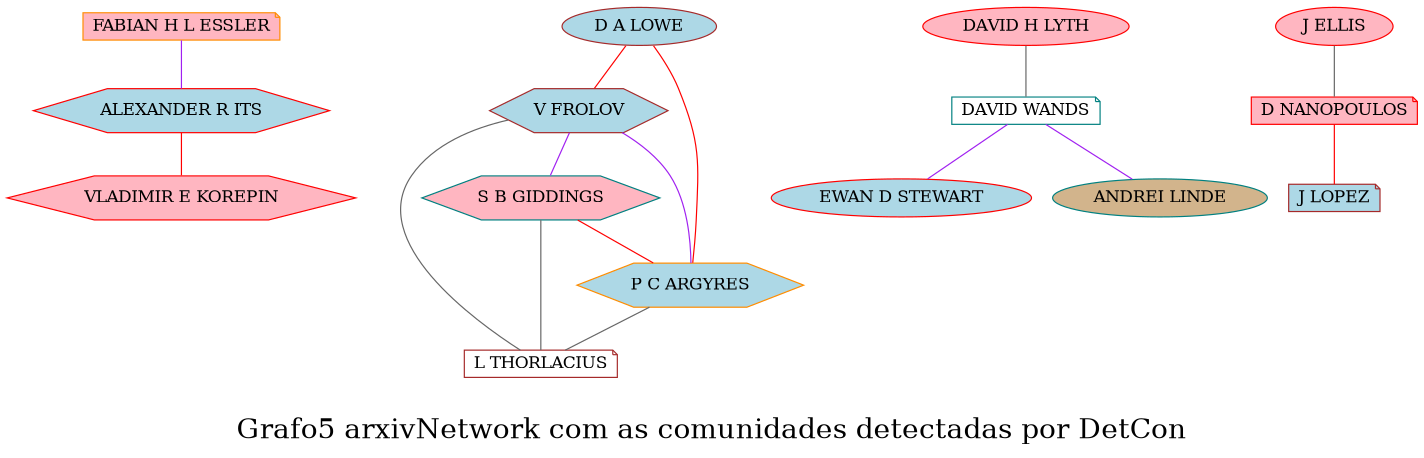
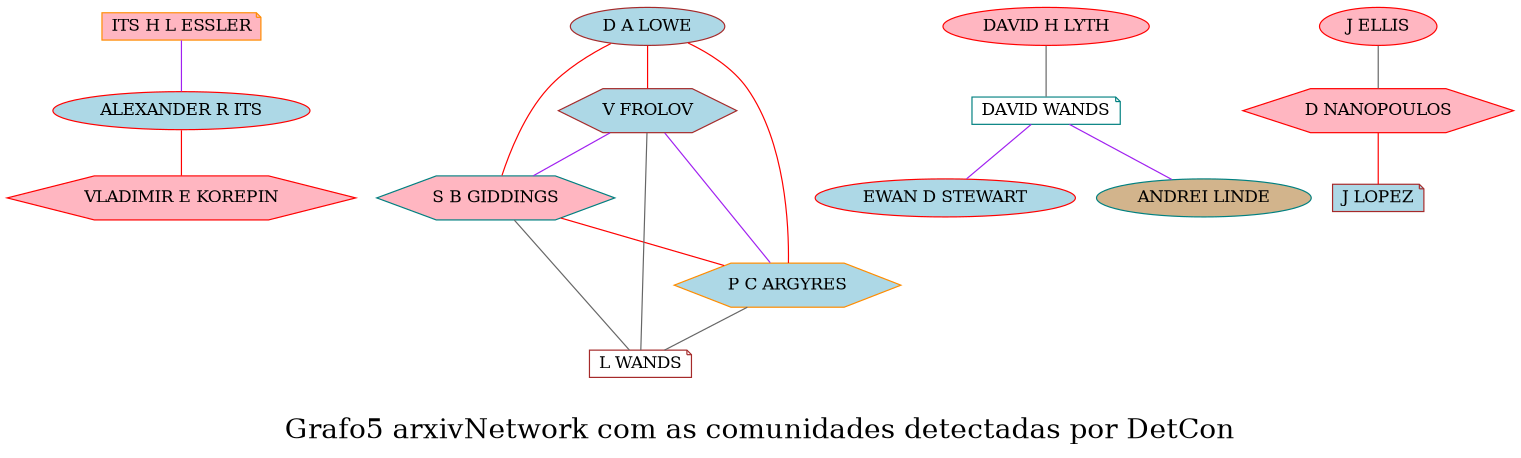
node "FABIAN H L ESSLER": label "FABIAN H L ESSLER" -> "ITS H L ESSLER"
edge "D A LOWE" -- "S B GIDDINGS": added
node "ALEXANDER R ITS": shape hexagon -> ellipse
node "D NANOPOULOS": shape note -> hexagon
node "L THORLACIUS": label "L THORLACIUS" -> "L WANDS"
